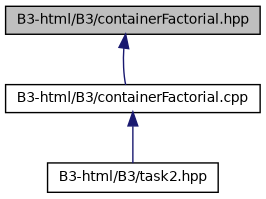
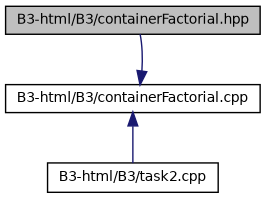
edge "B3-html/B3/containerFactorial.cpp" -> "B3-html/B3/containerFactorial.hpp": reversed
node "B3-html/B3/task2.hpp": label "B3-html/B3/task2.hpp" -> "B3-html/B3/task2.cpp"
